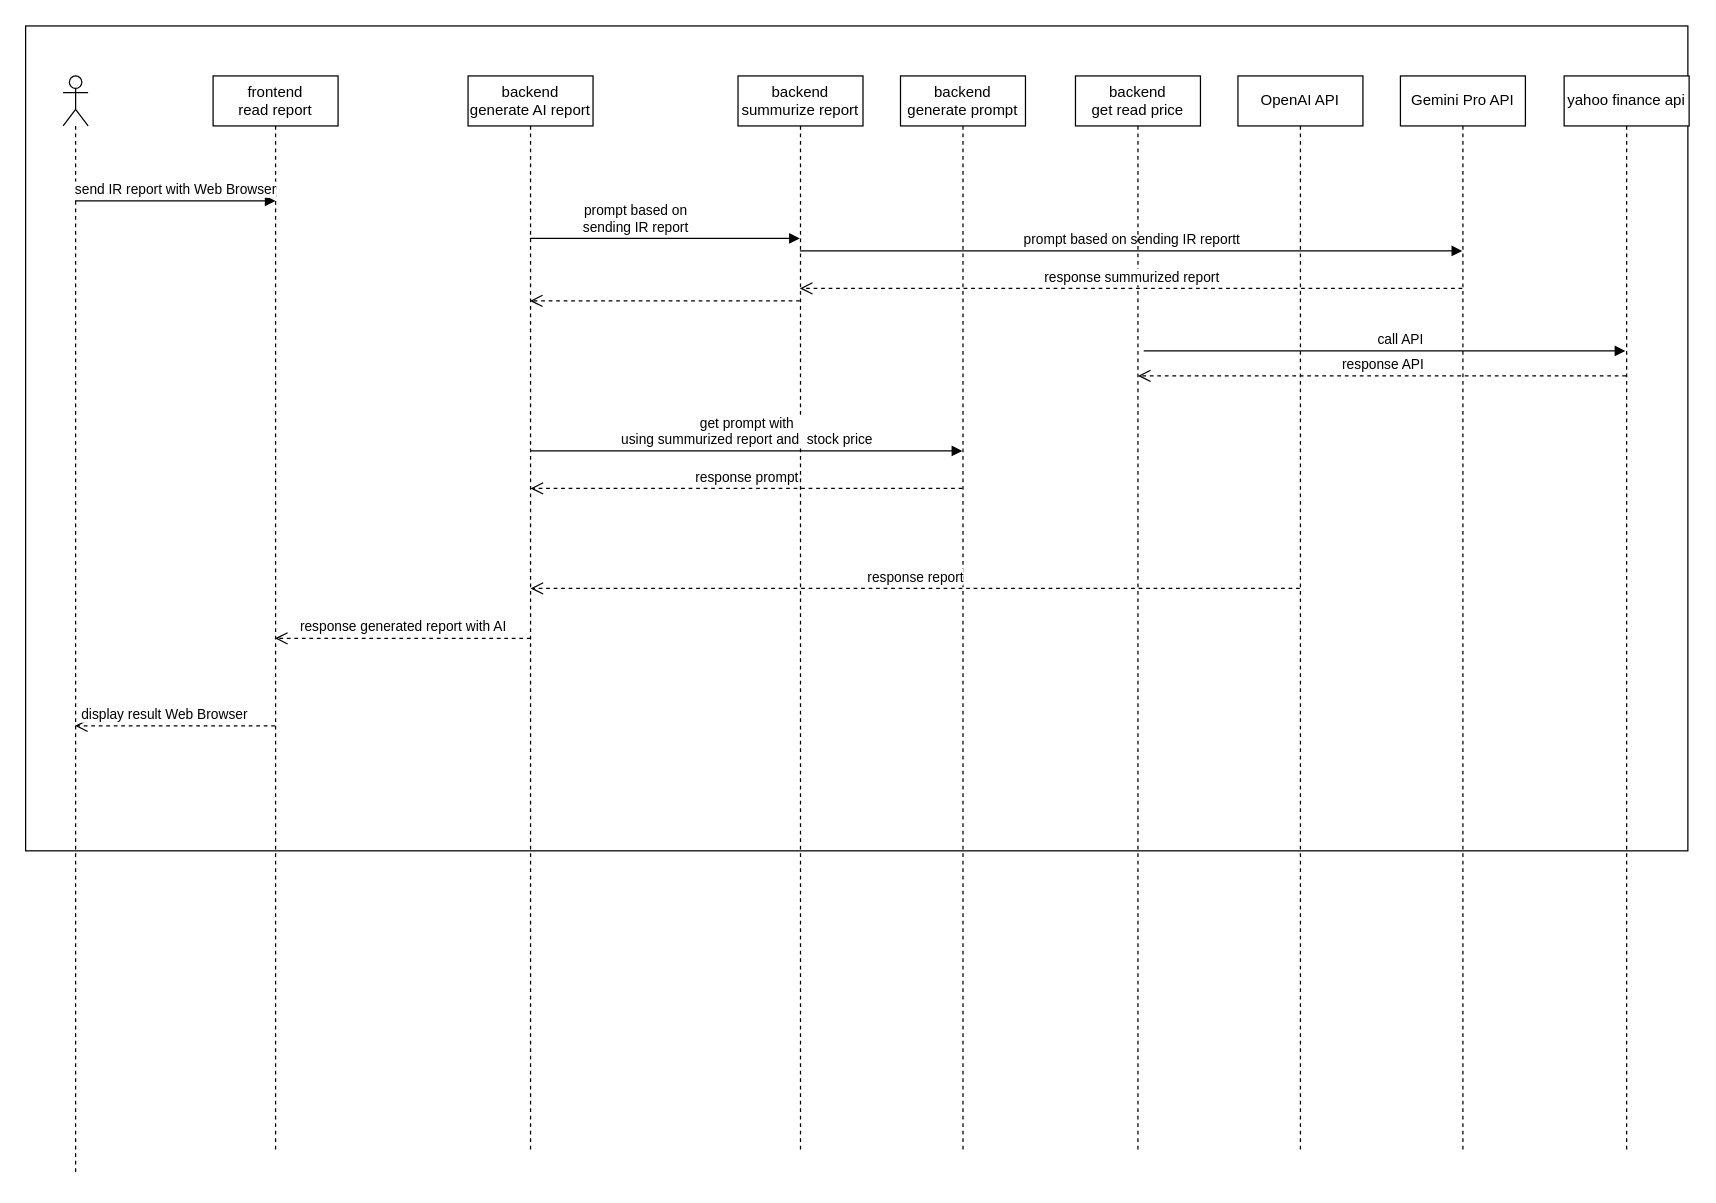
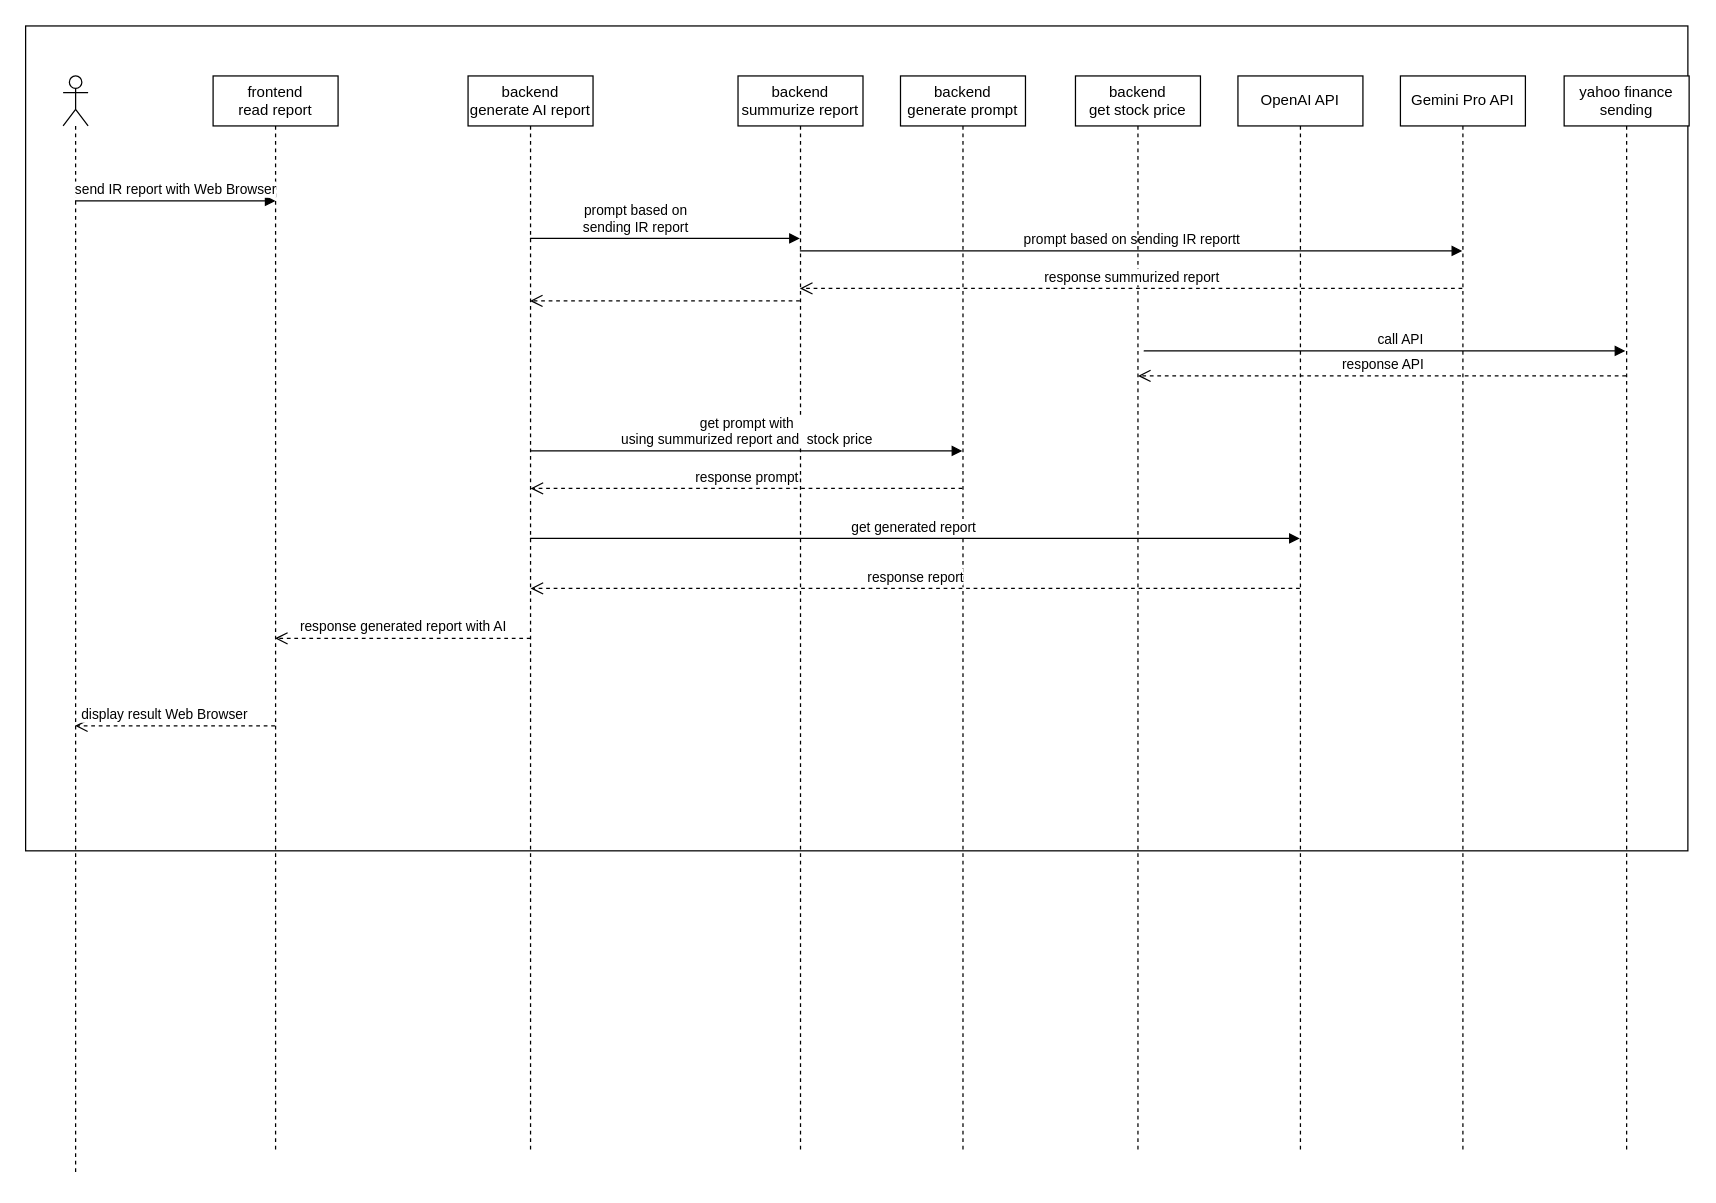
node "backend get read price": label "backend get read price" -> "backend get stock price"
node "yahoo finance api": label "yahoo finance api" -> "yahoo finance sending"
edge "backend generate AI report" -> "OpenAI API": added, label "get generated report"
